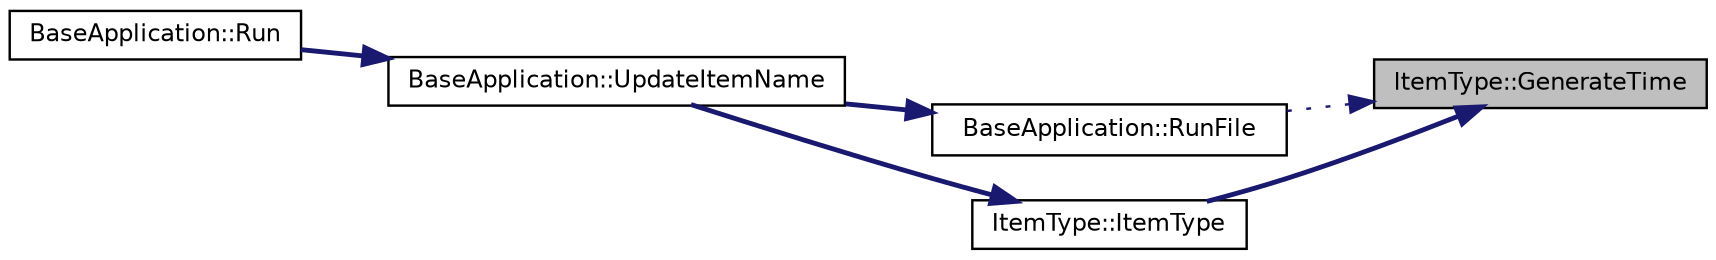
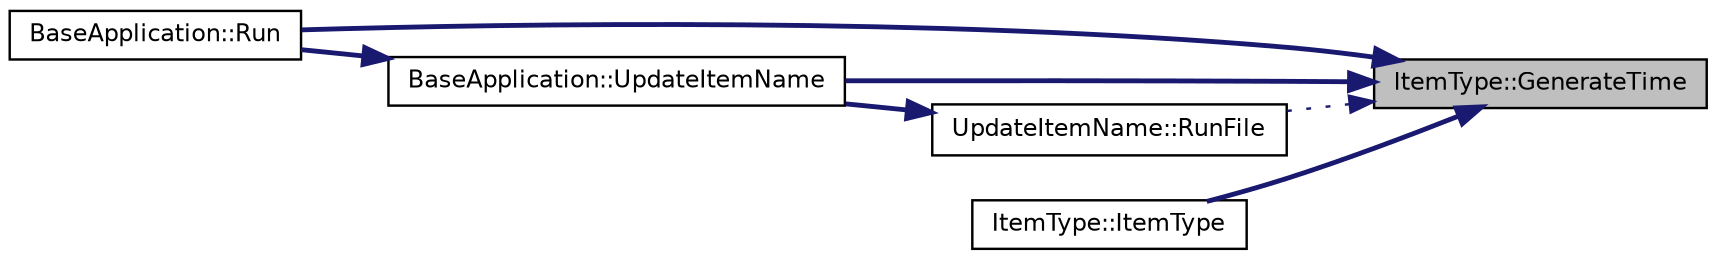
edge "BaseApplication::Run" -> "ItemType::GenerateTime": added
node "BaseApplication::RunFile": label "BaseApplication::RunFile" -> "UpdateItemName::RunFile"
edge "BaseApplication::UpdateItemName" -> "ItemType::ItemType": now "BaseApplication::UpdateItemName" -> "ItemType::GenerateTime"
